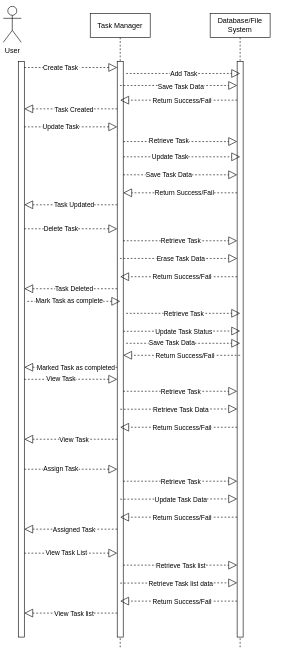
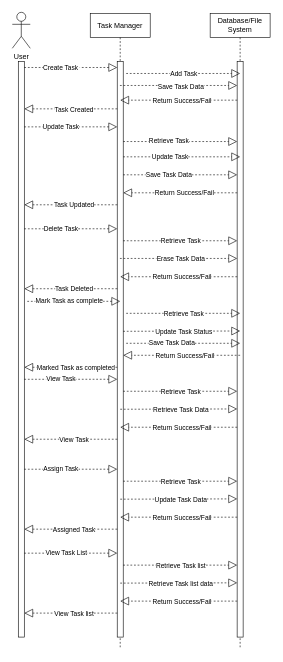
node "User": moved (12, 24) -> (21, 30)
